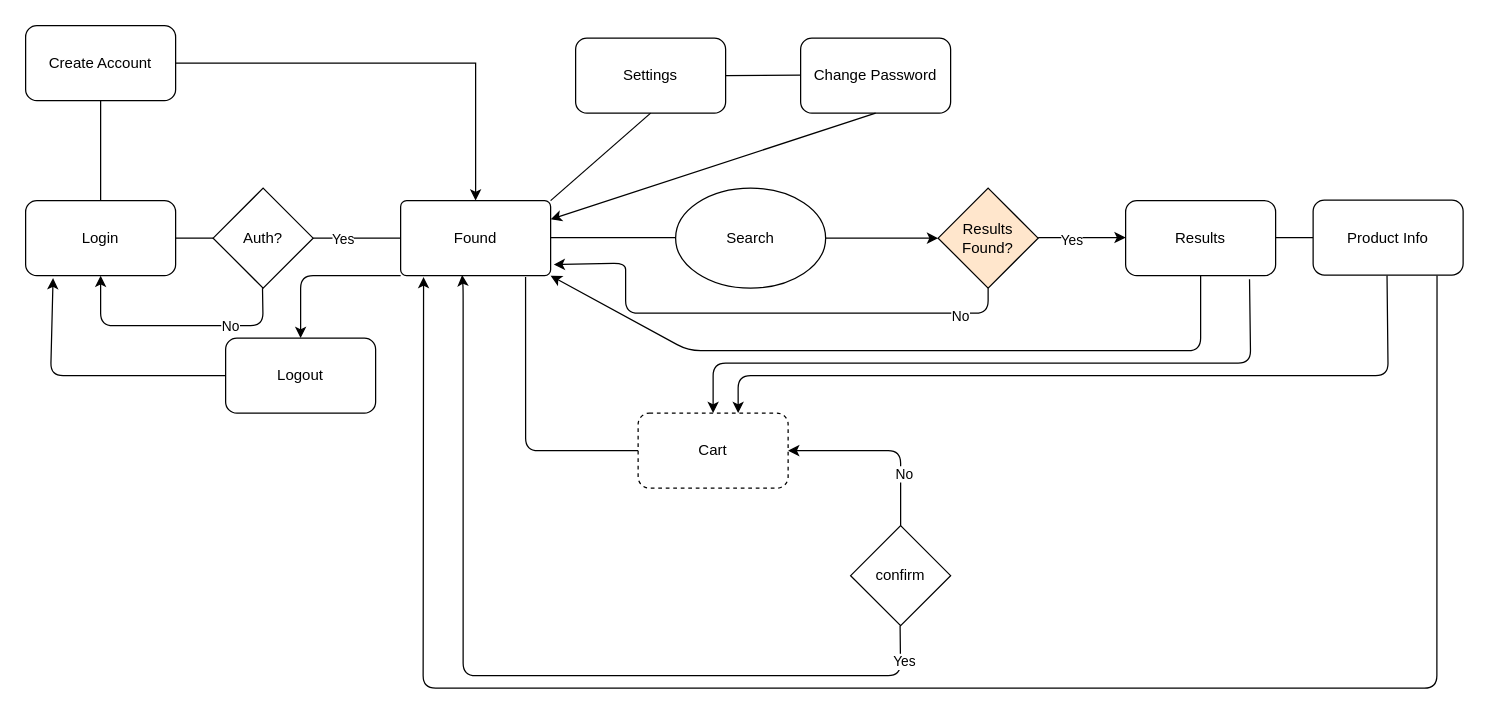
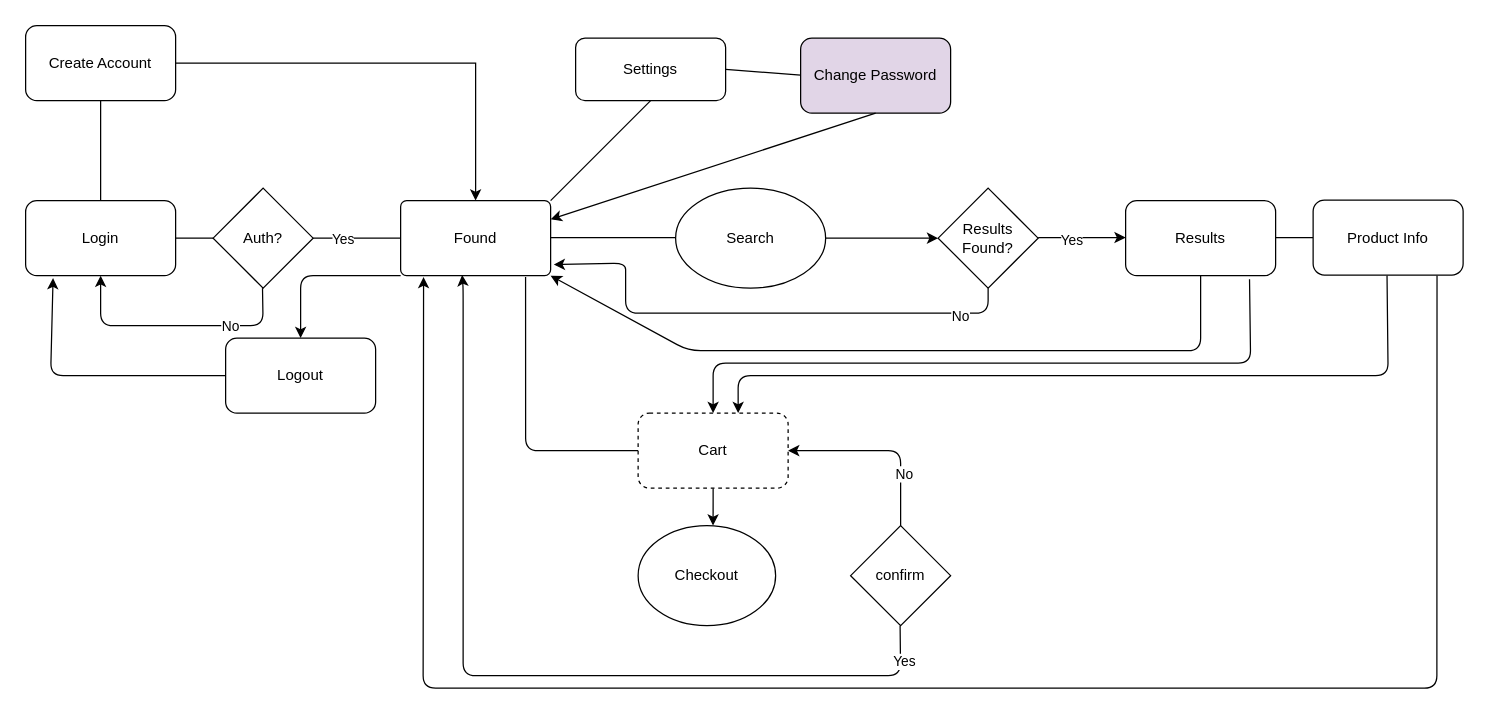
node "Settings": size 150x75 -> 150x63
node "Change Password": fillcolor #ffffff -> #e1d5e7
node "Results Found?": fillcolor #ffe6cc -> #ffffff
edge "Cart" -> "Checkout": added
node "Checkout": added
